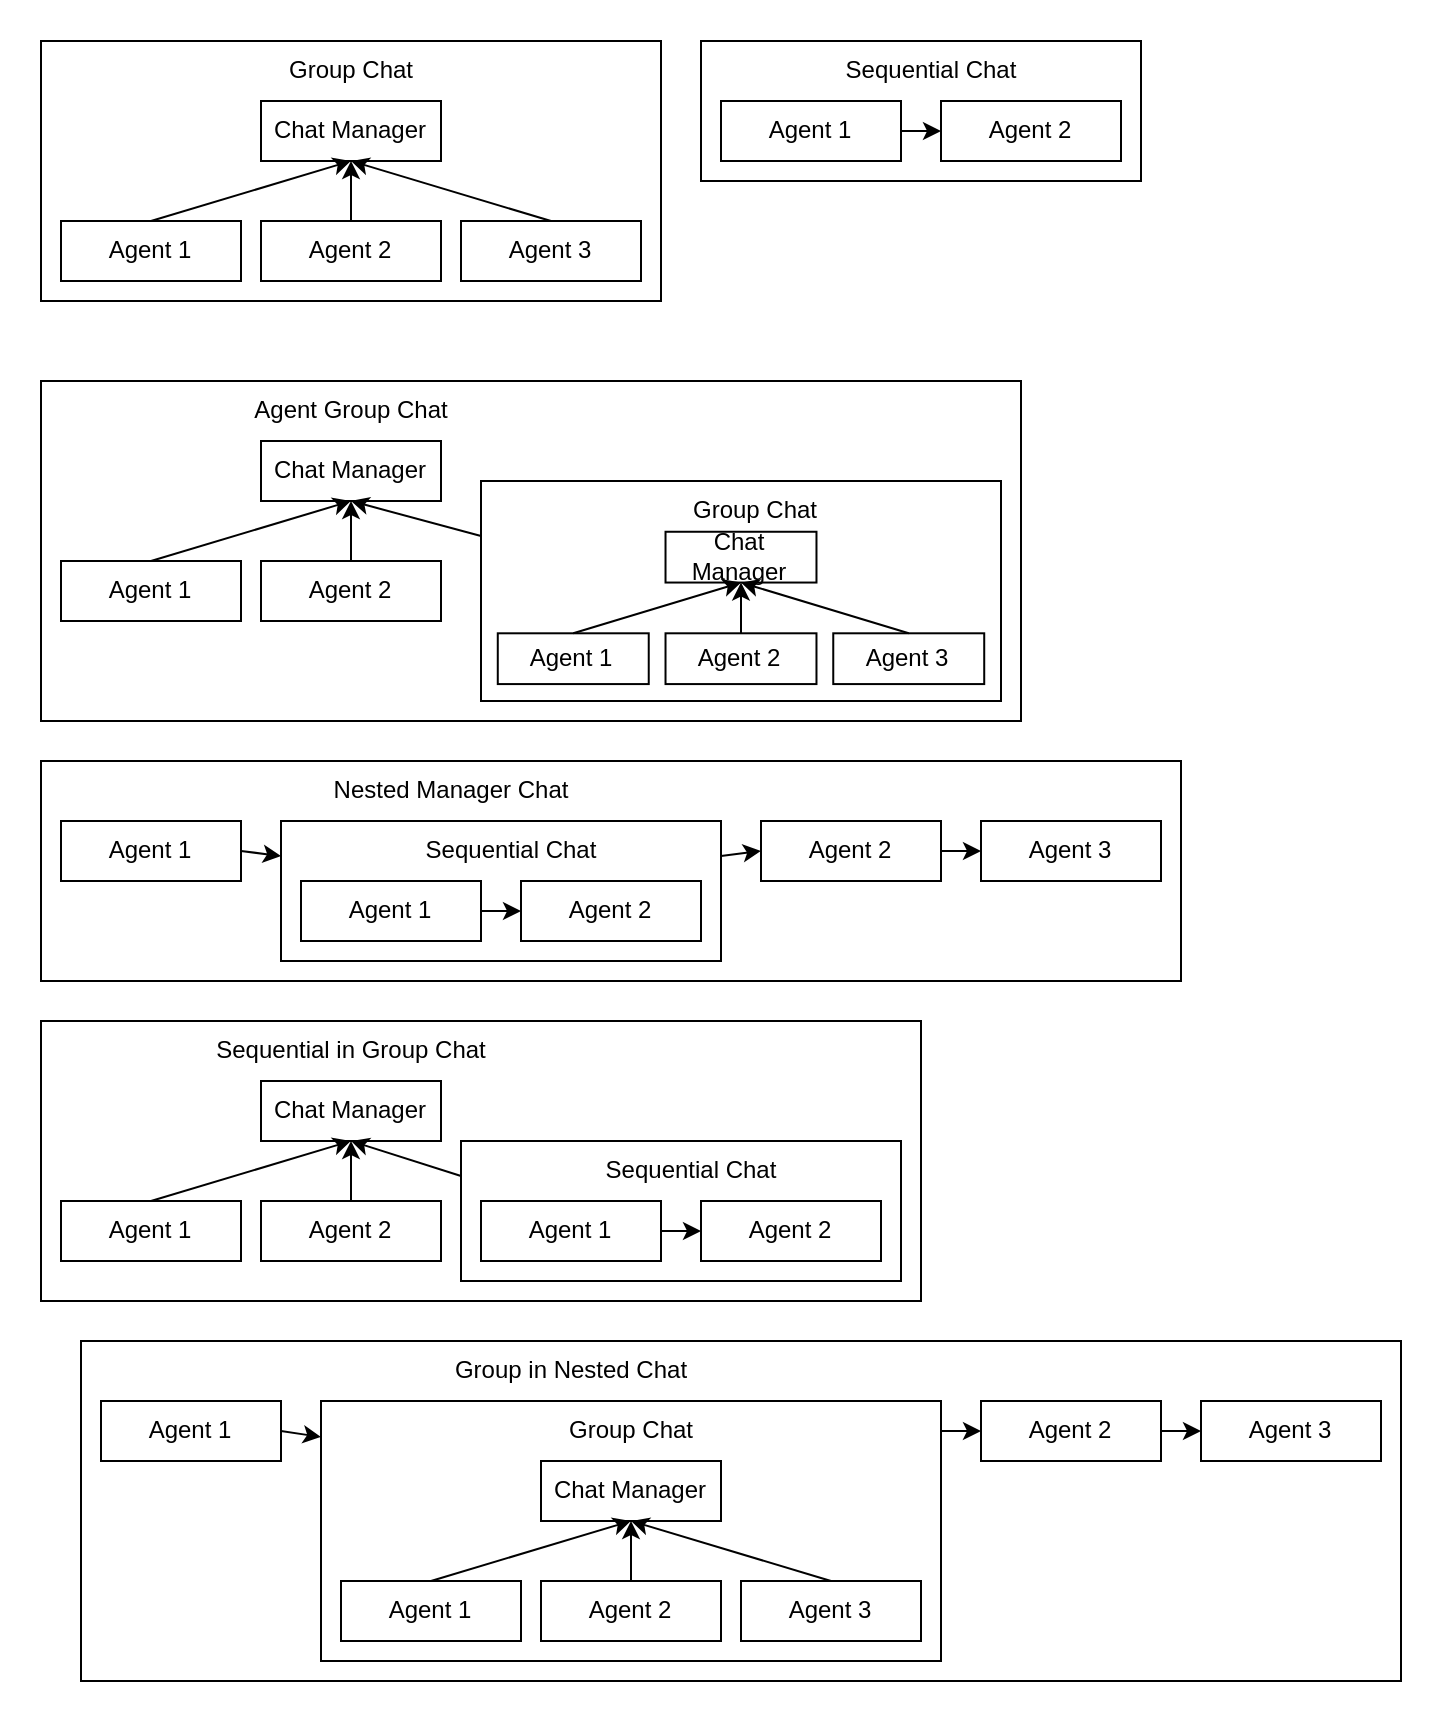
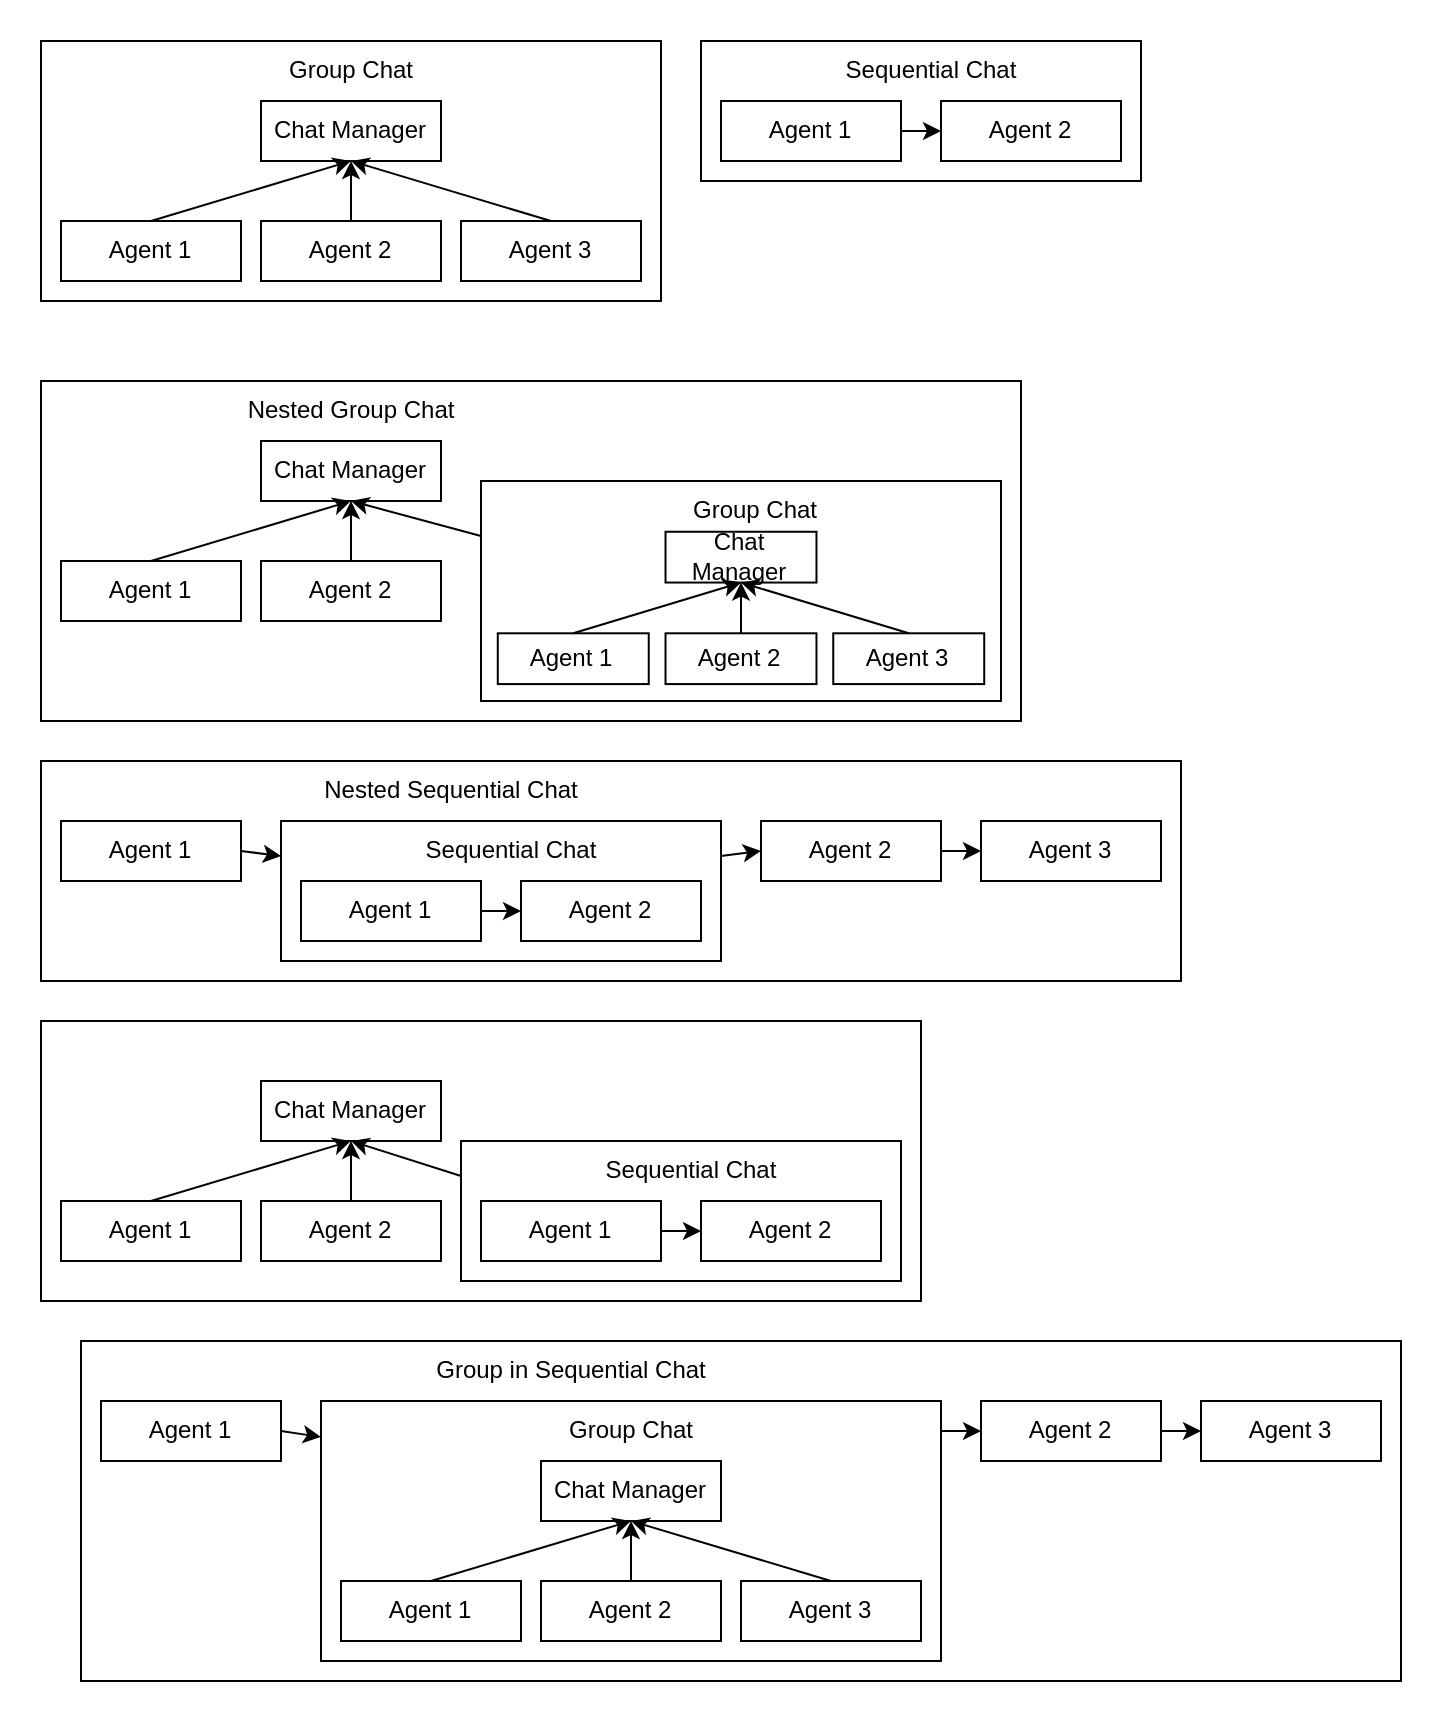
node "Agent Group Chat": label "Agent Group Chat" -> "Nested Group Chat"
node "Nested Manager Chat": label "Nested Manager Chat" -> "Nested Sequential Chat"
node "Sequential in Group Chat": removed
node "Group in Nested Chat": label "Group in Nested Chat" -> "Group in Sequential Chat"
